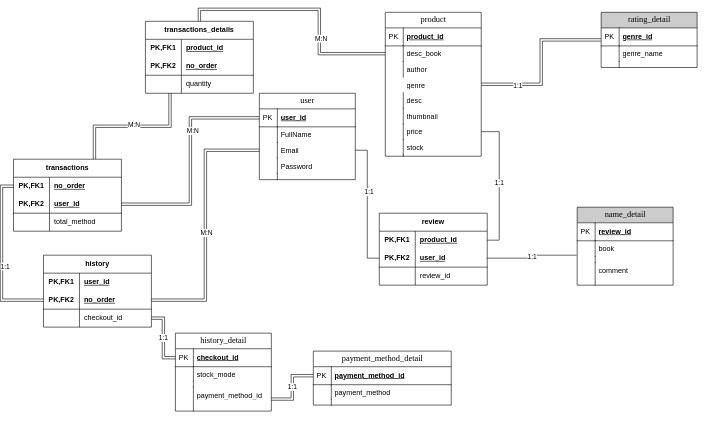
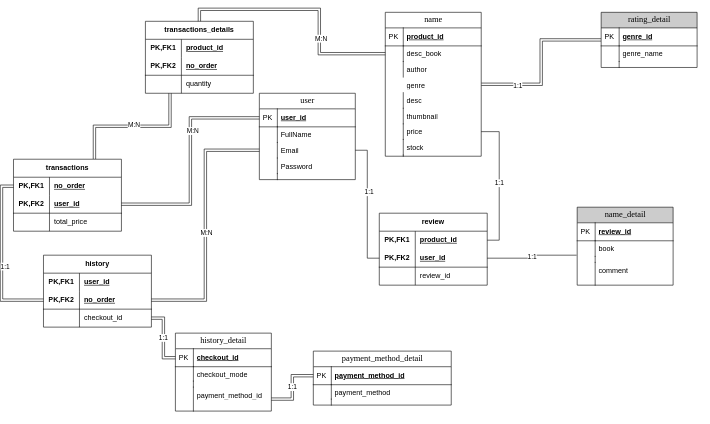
node "product": label "product" -> "name"
node "total_method": label "total_method" -> "total_price"
node "stock_mode": label "stock_mode" -> "checkout_mode"
